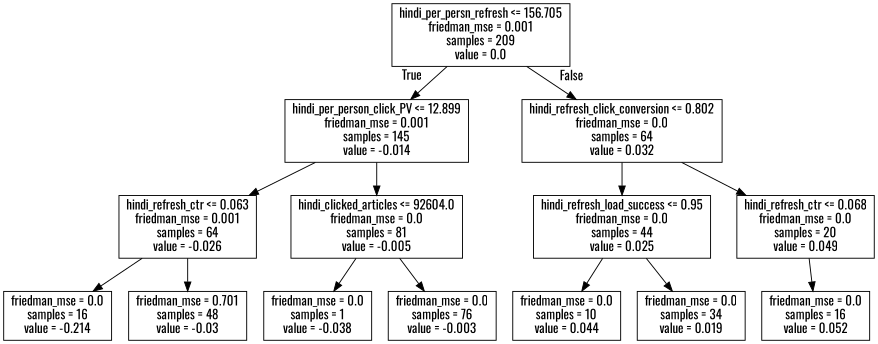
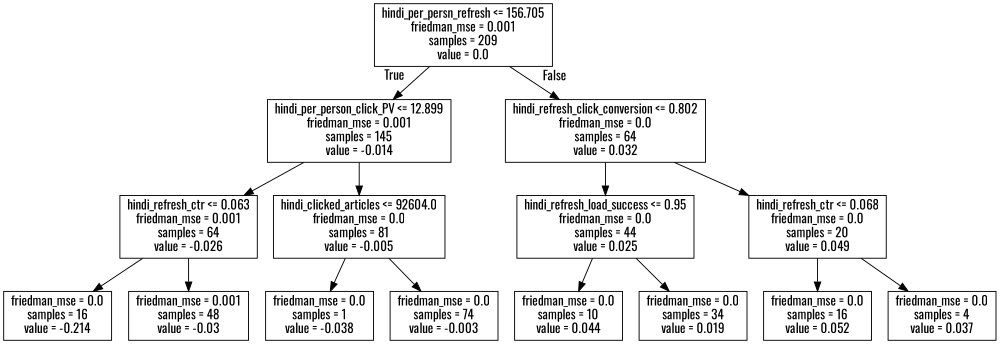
node "friedman_mse = 0.701 samples = 48 value = -0.03": label "friedman_mse = 0.701 samples = 48 value = -0.03" -> "friedman_mse = 0.001 samples = 48 value = -0.03"
node "friedman_mse = 0.0 samples = 76 value = -0.003": label "friedman_mse = 0.0 samples = 76 value = -0.003" -> "friedman_mse = 0.0 samples = 74 value = -0.003"
node "friedman_mse = 0.0 samples = 4 value = 0.037": added
